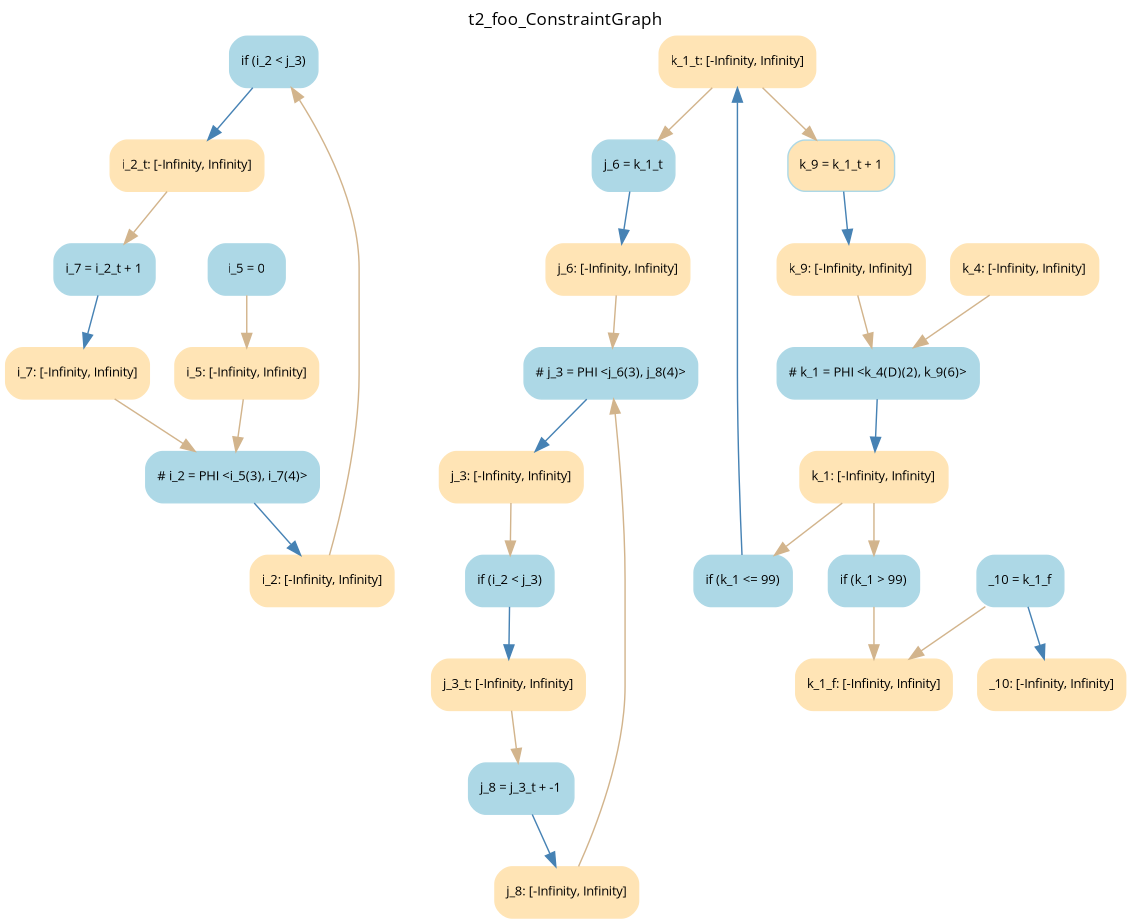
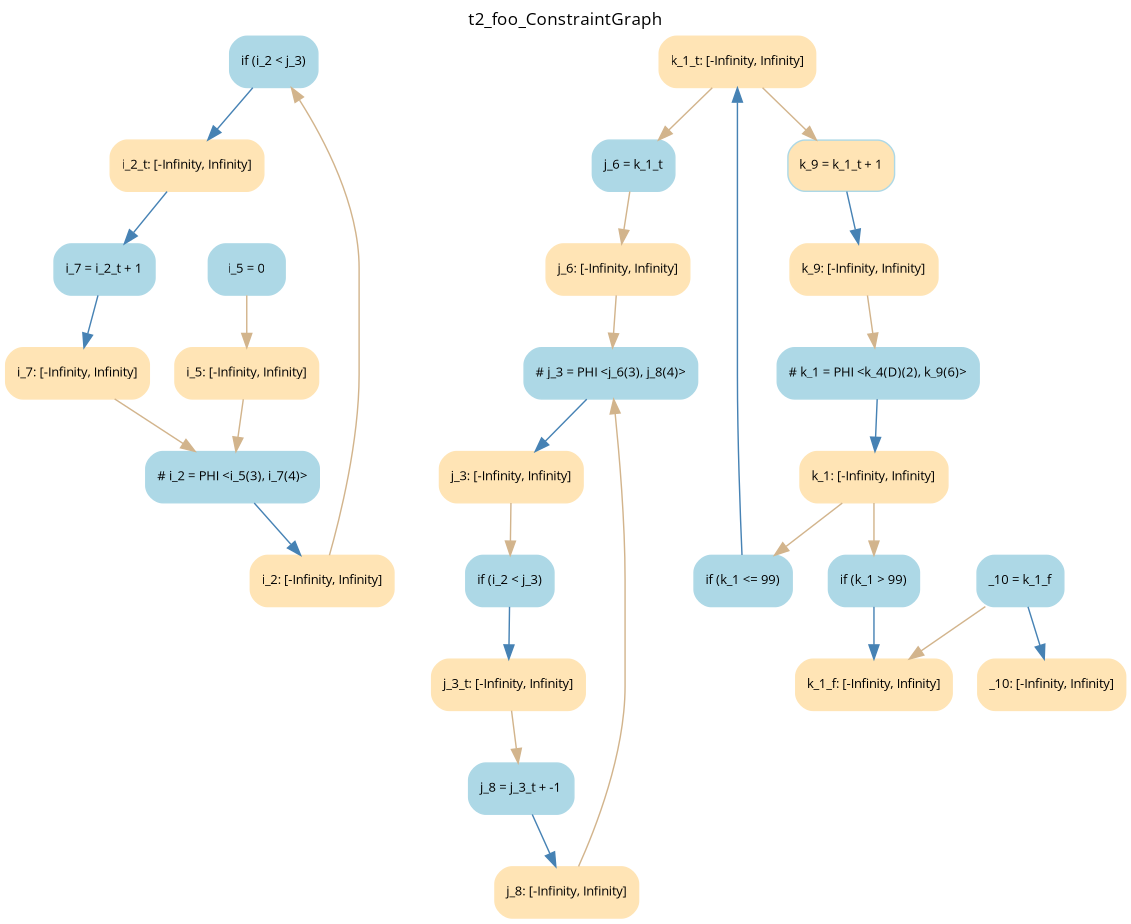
edge "j_6 = k_1_t" -> "j_6: [-Infinity, Infinity]": color steelblue -> tan
edge "i_2_t: [-Infinity, Infinity]" -> "i_7 = i_2_t + 1": color tan -> steelblue
node "k_4: [-Infinity, Infinity]": removed
edge "if (k_1 > 99)" -> "k_1_f: [-Infinity, Infinity]": color tan -> steelblue
